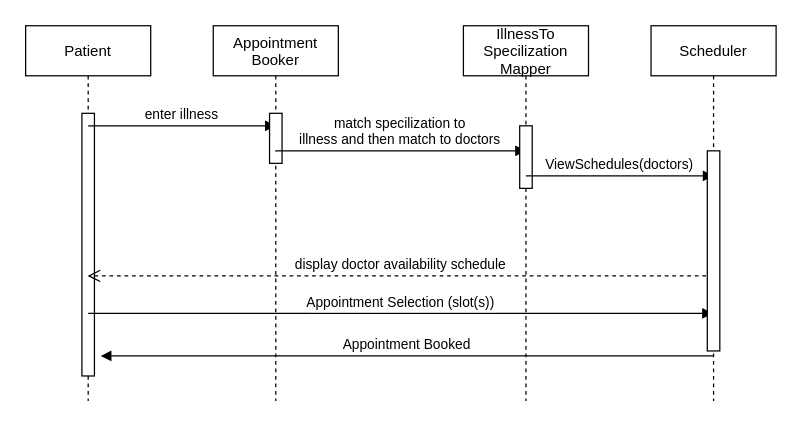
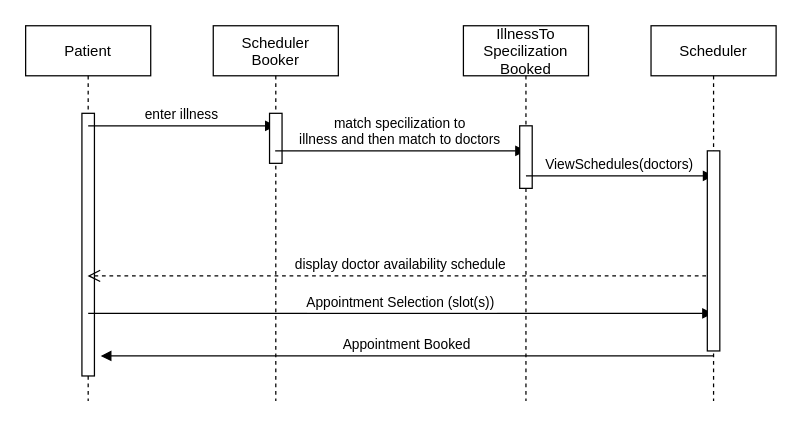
node "IllnessTo Specilization Mapper": label "IllnessTo Specilization Mapper" -> "IllnessTo Specilization Booked"
node "Appointment Booker": label "Appointment Booker" -> "Scheduler Booker"
